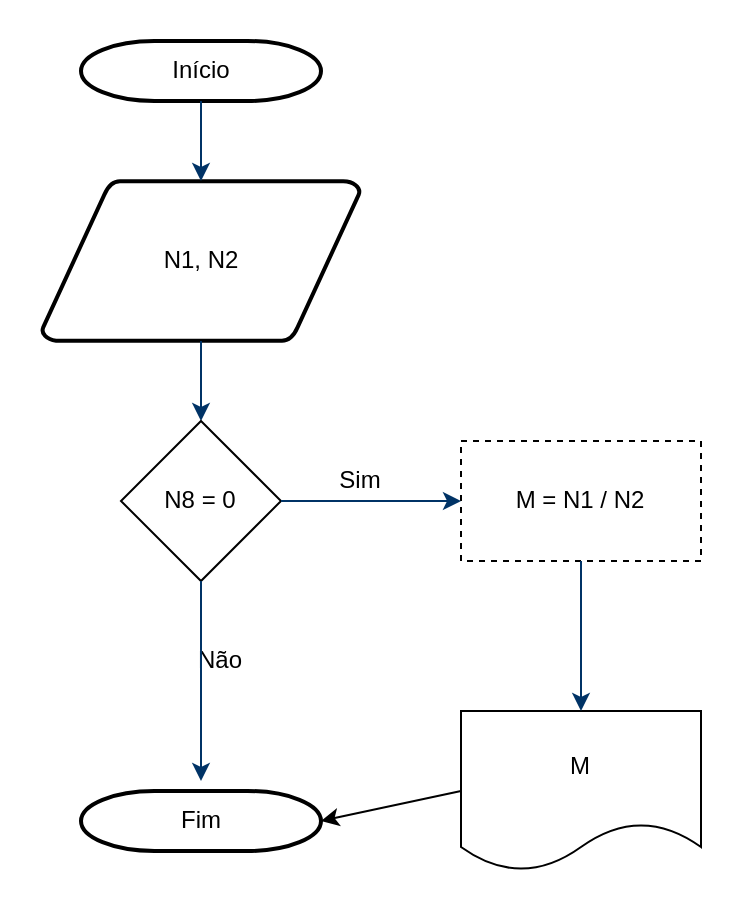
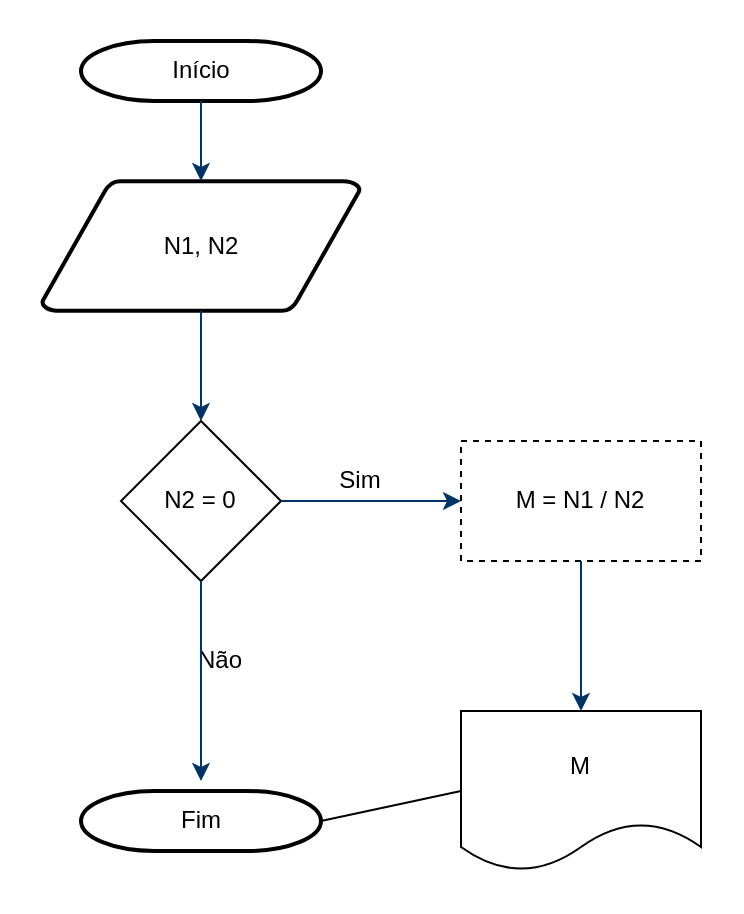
node "N1, N2": size 318x160 -> 318x130
node "N8 = 0": label "N8 = 0" -> "N2 = 0"
edge "M" -> "Fim": arrowhead classic -> none
